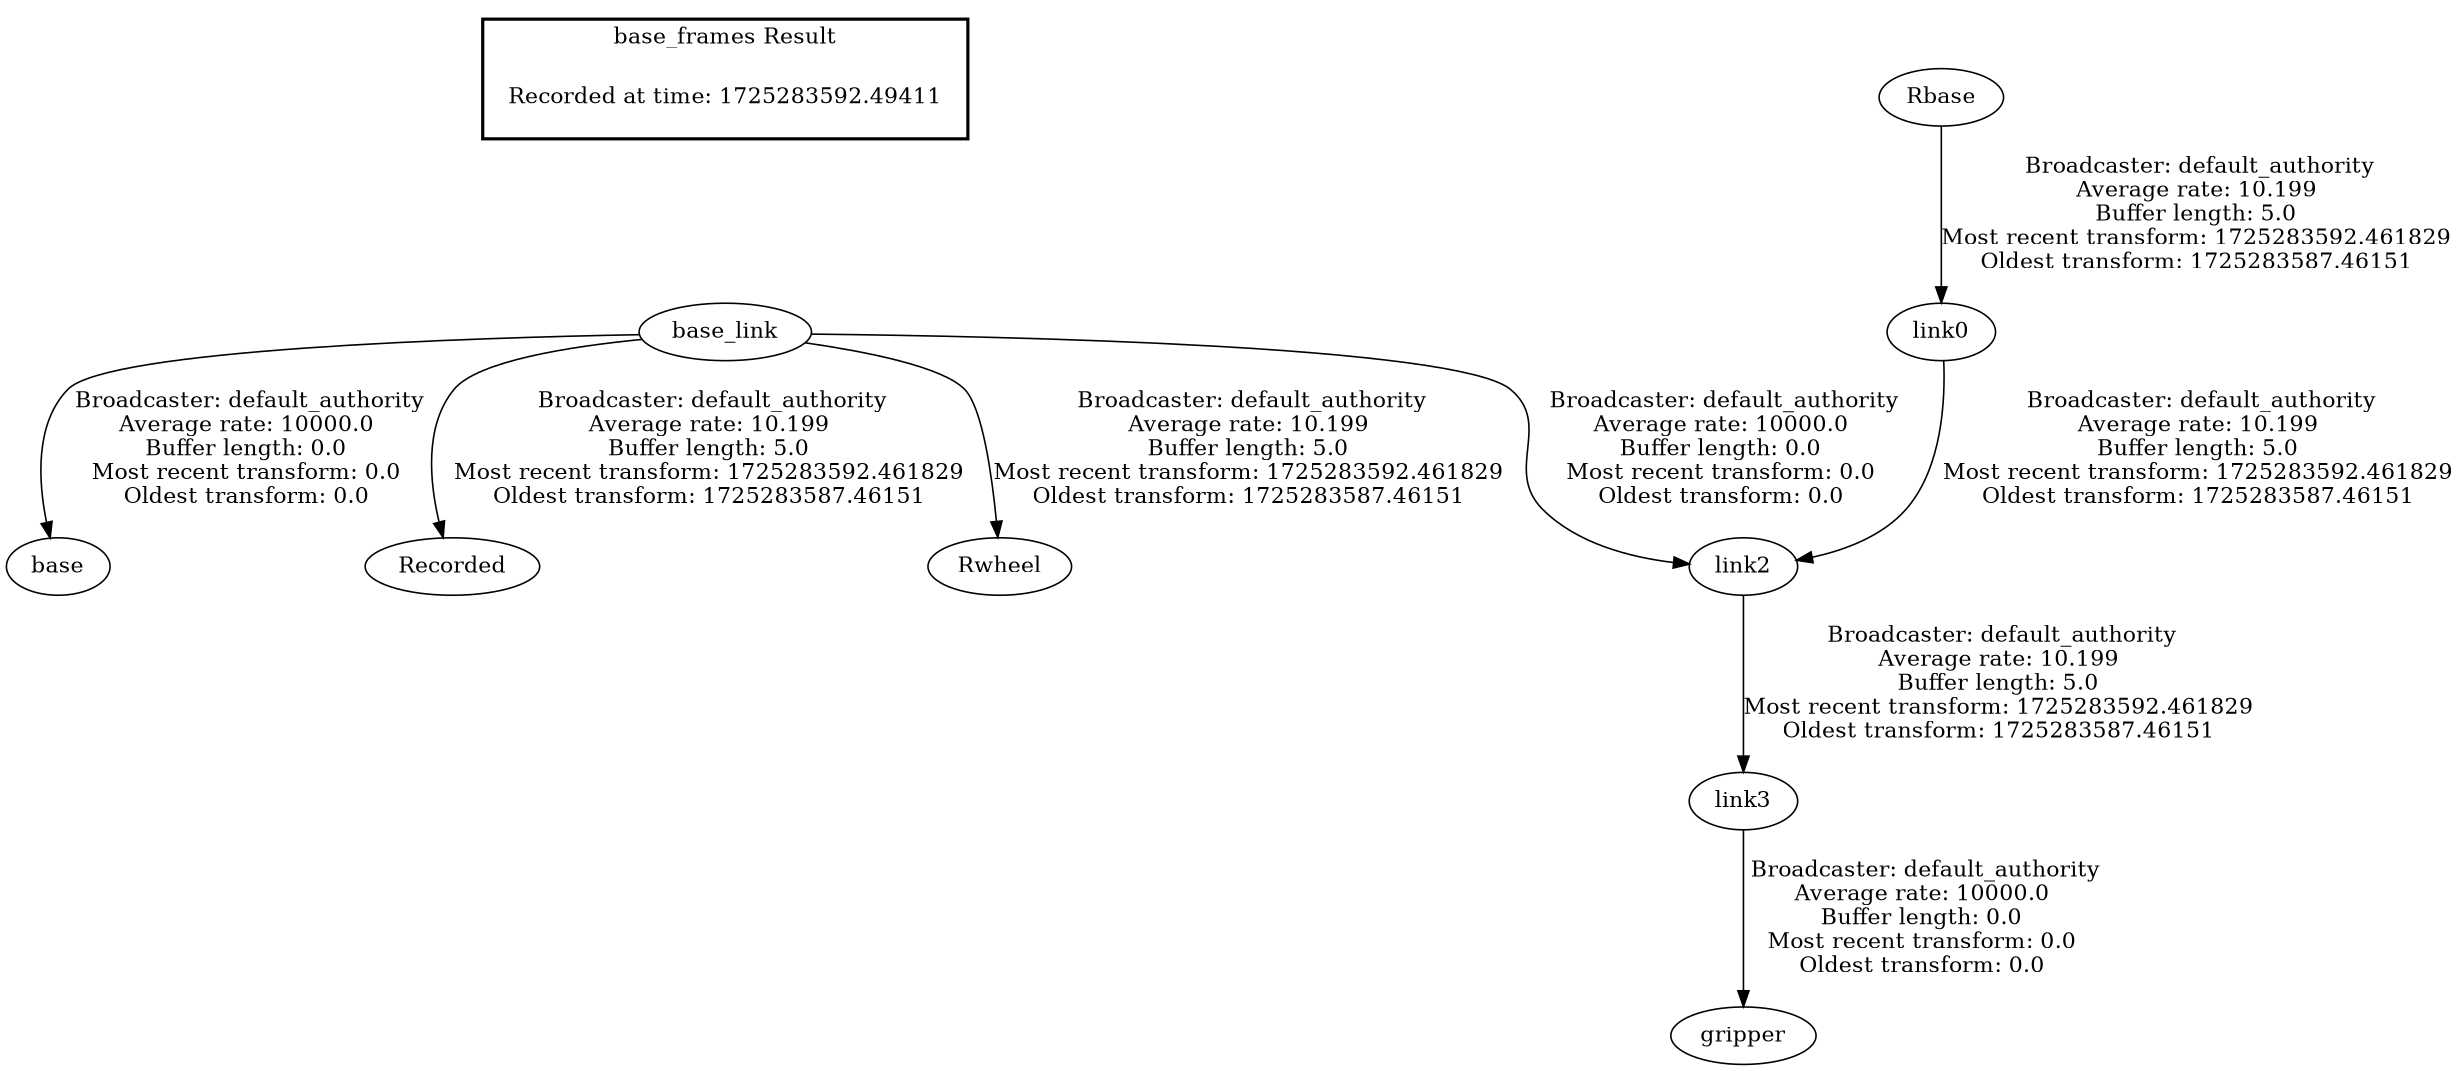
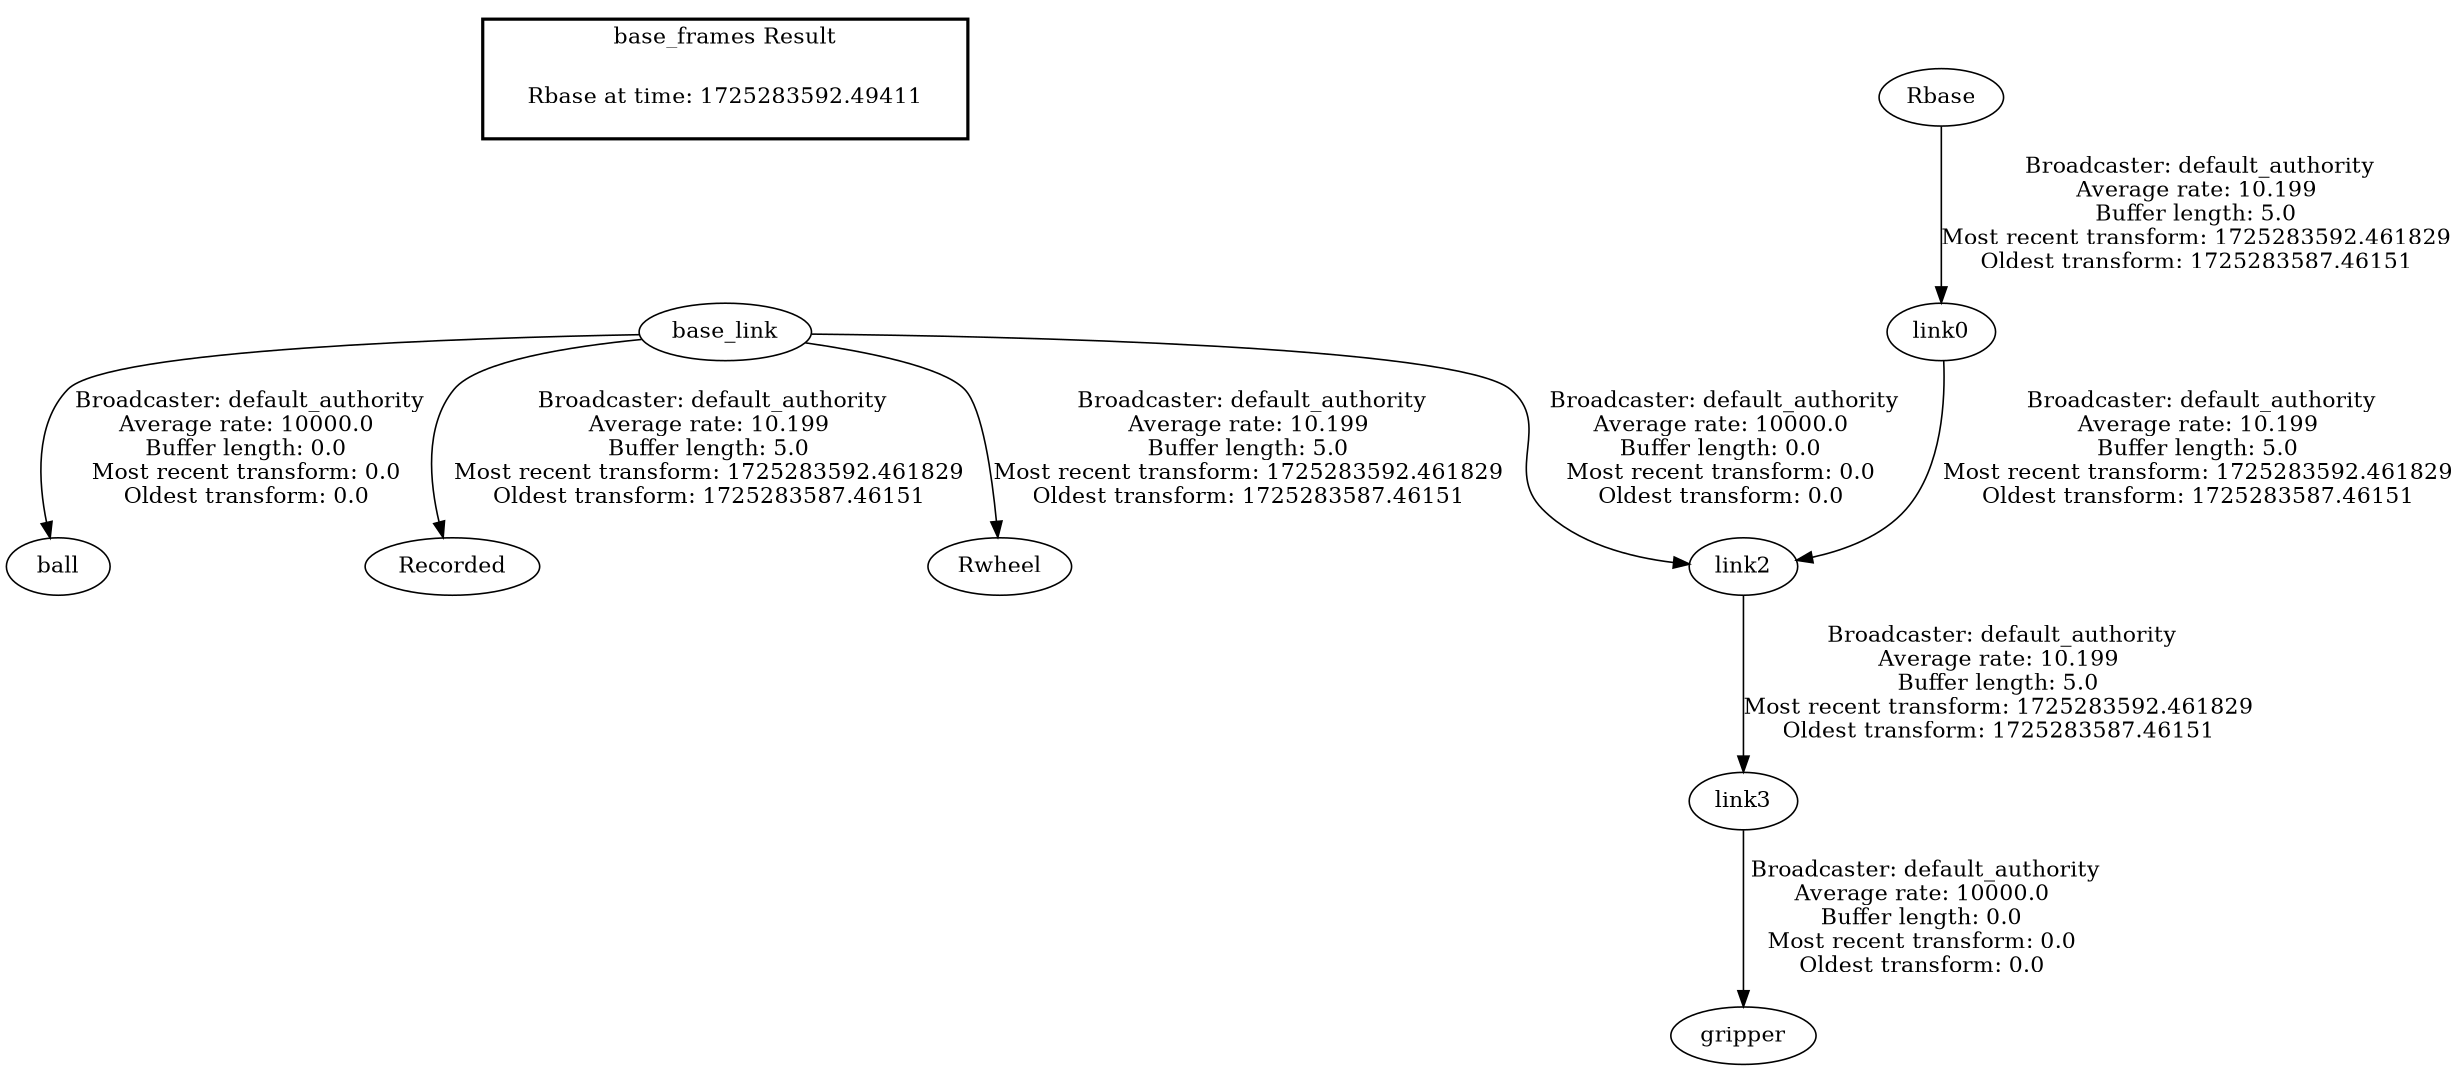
node "Recorded at time: 1725283592.49411": label "Recorded at time: 1725283592.49411" -> "Rbase at time: 1725283592.49411"
node "base": label "base" -> "ball"
